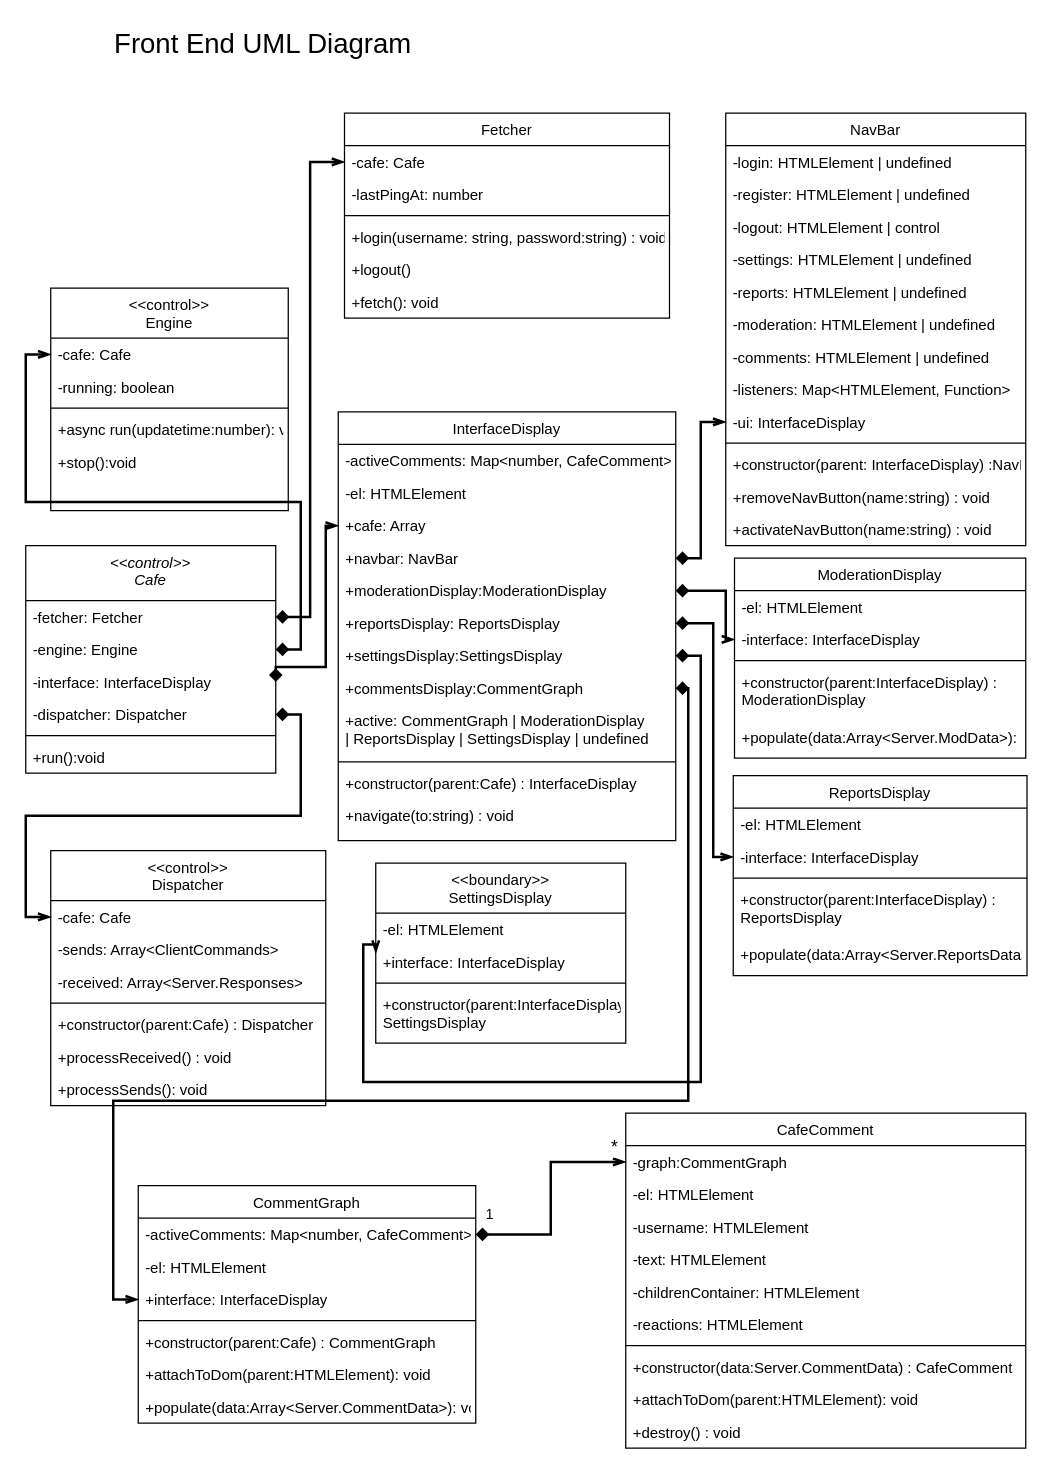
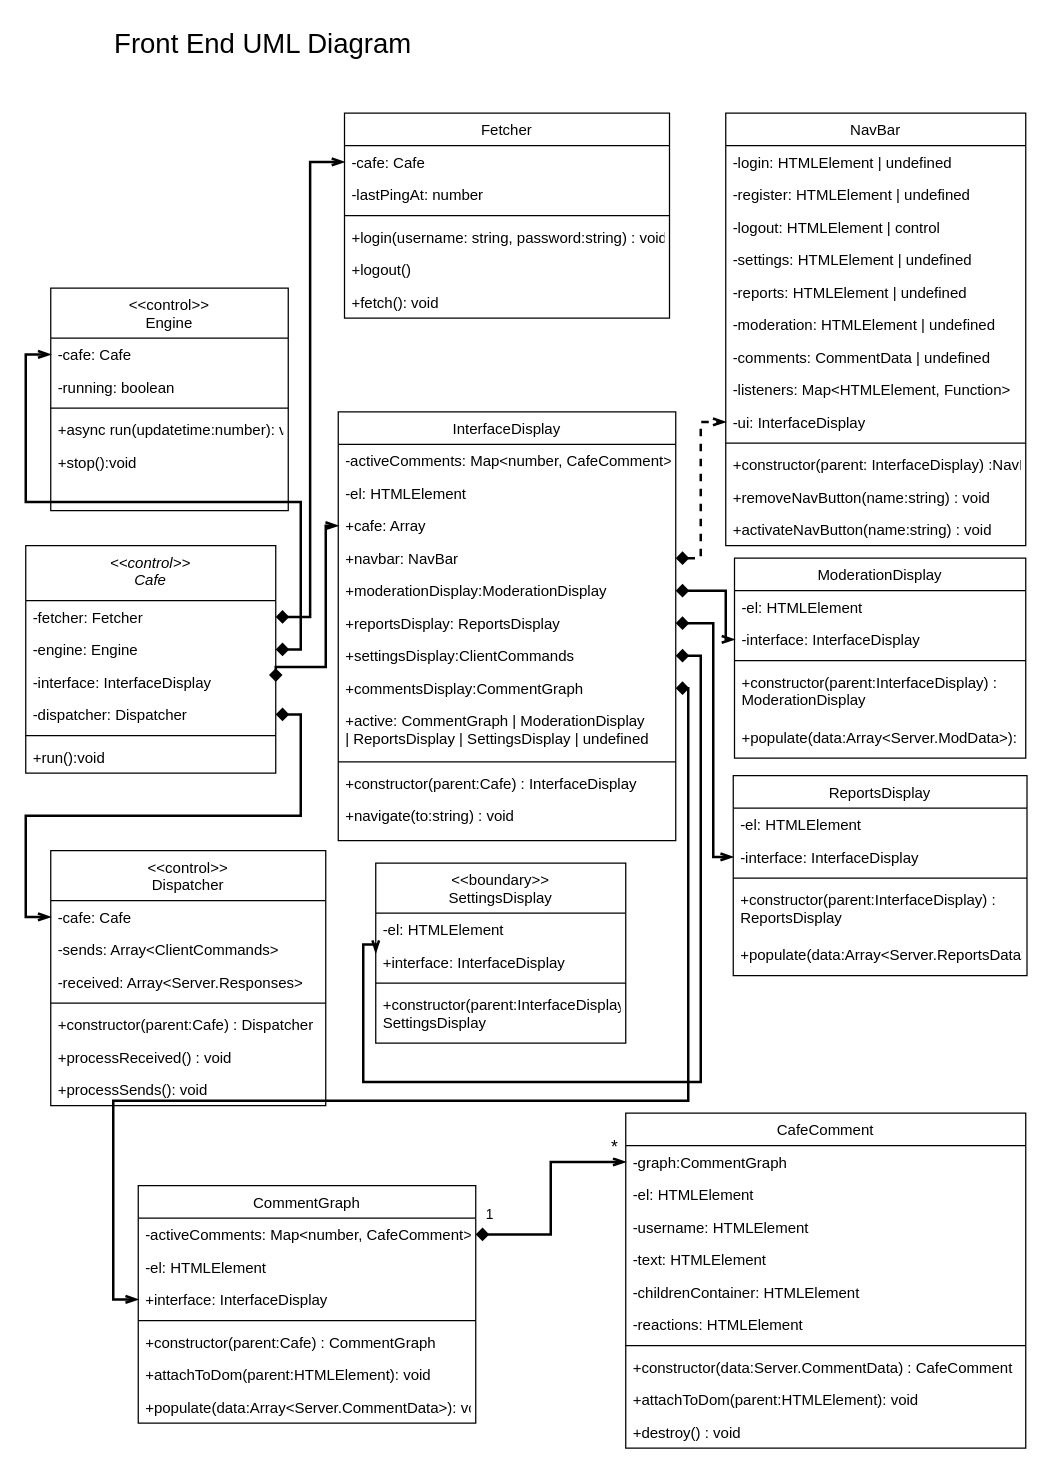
node "-comments: HTMLElement | undefined": label "-comments: HTMLElement | undefined" -> "-comments: CommentData | undefined"
edge "-ui: InterfaceDisplay" -- "+navbar: NavBar": style solid -> dashed
node "+settingsDisplay:SettingsDisplay": label "+settingsDisplay:SettingsDisplay" -> "+settingsDisplay:ClientCommands"
